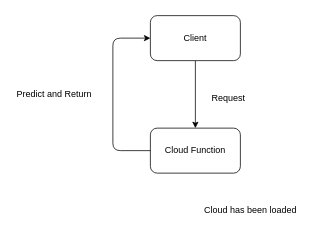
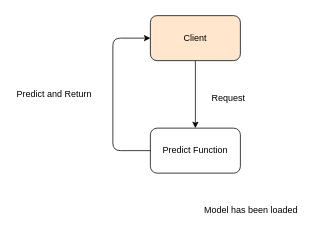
node "Client": fillcolor #ffffff -> #ffe6cc
node "Cloud Function": label "Cloud Function" -> "Predict Function"
node "Cloud has been loaded": label "Cloud has been loaded" -> "Model has been loaded"
